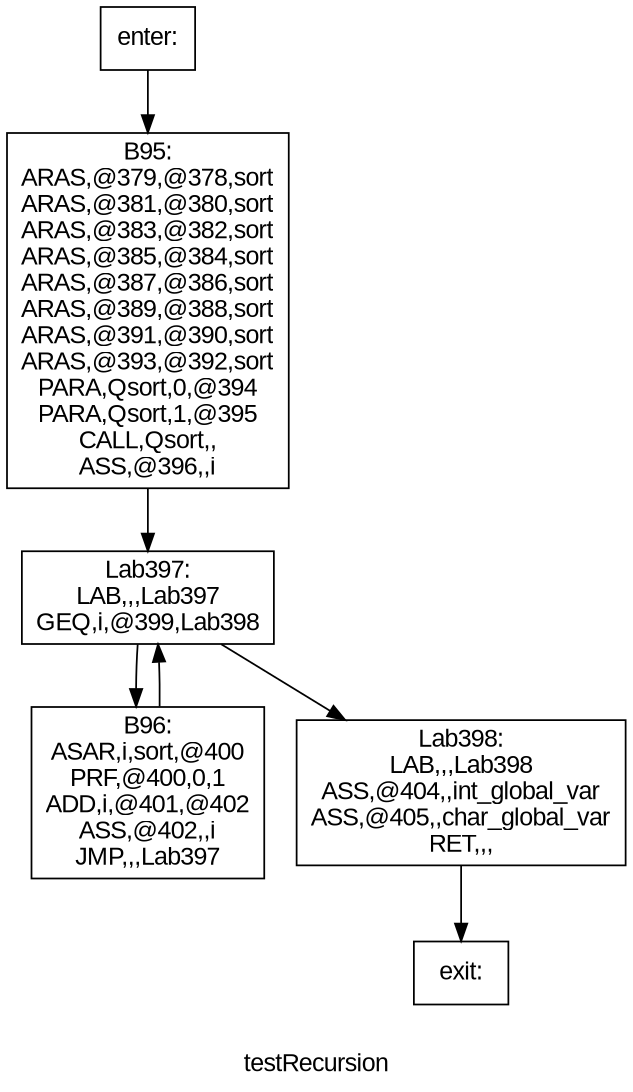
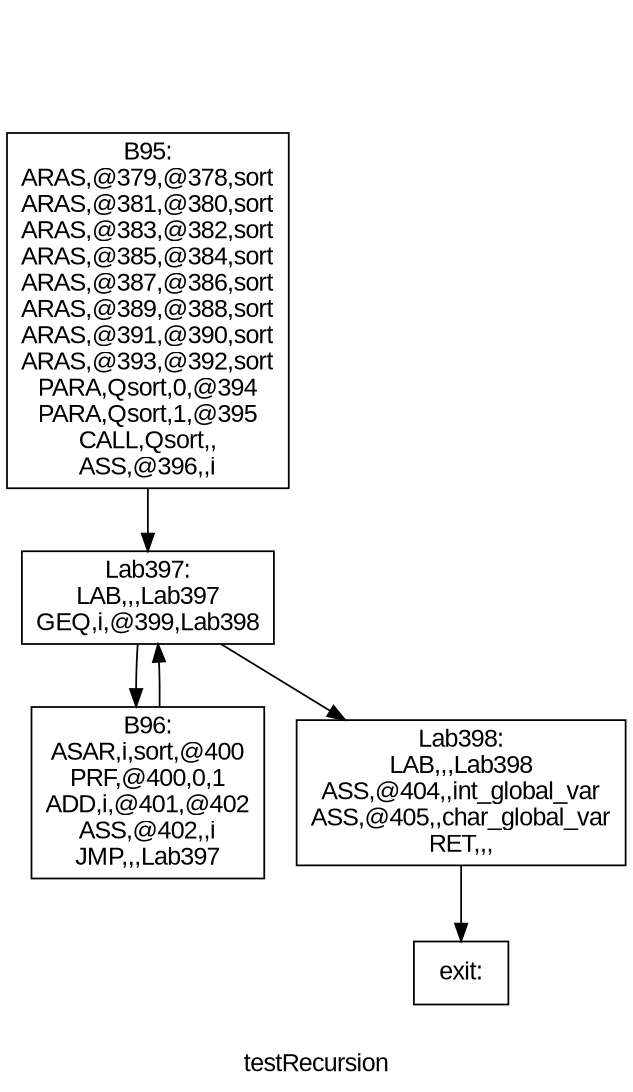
node "enter:": removed
